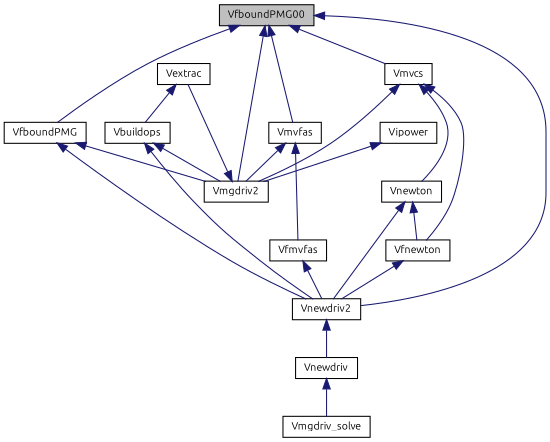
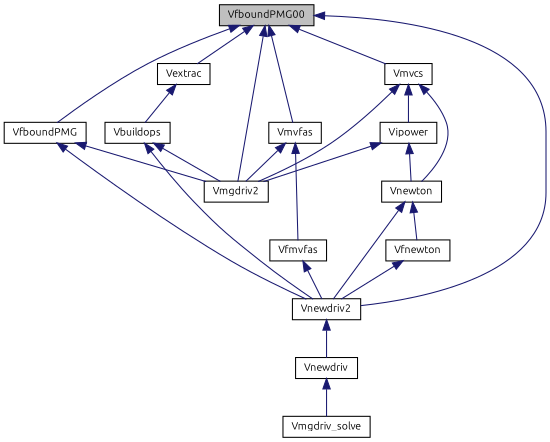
edge "Vextrac" -> "Vmgdriv2": now "Vextrac" -> "VfboundPMG00"
edge "Vfnewton" -> "Vmvcs": now "Vipower" -> "Vmvcs"
edge "Vnewton" -> "Vipower": added
